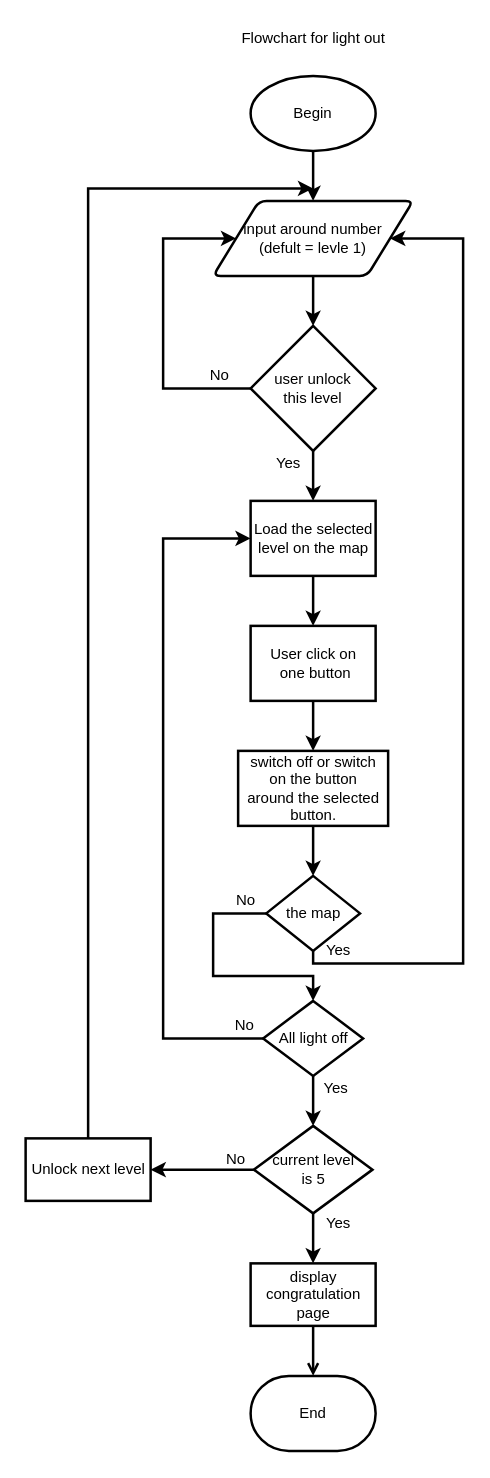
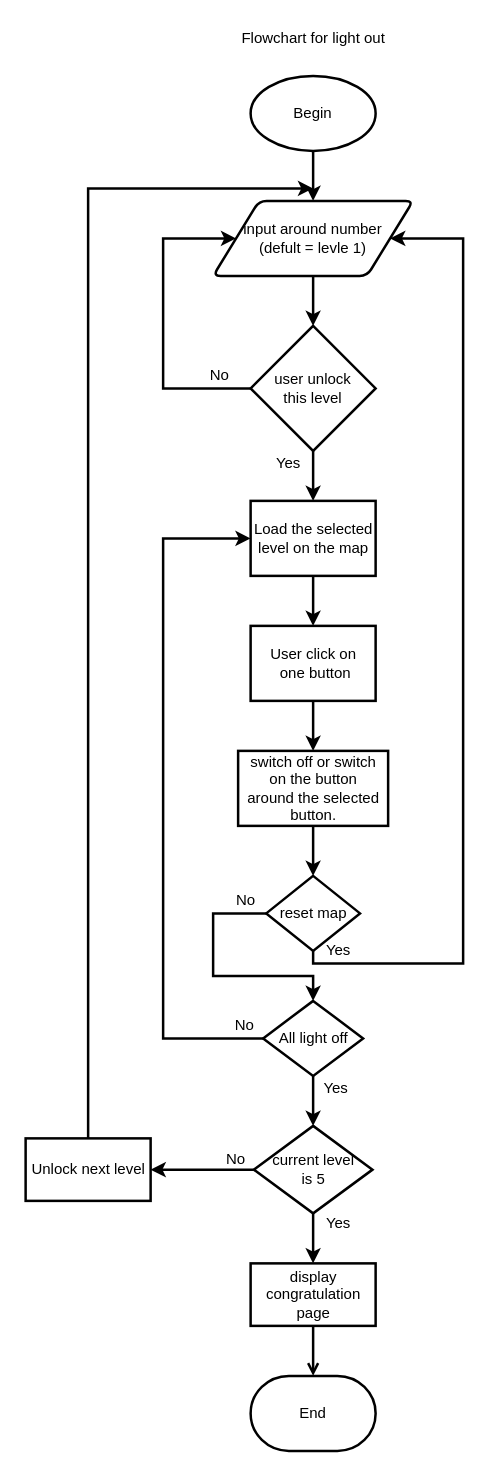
node "the map": label "the map" -> "reset map"
